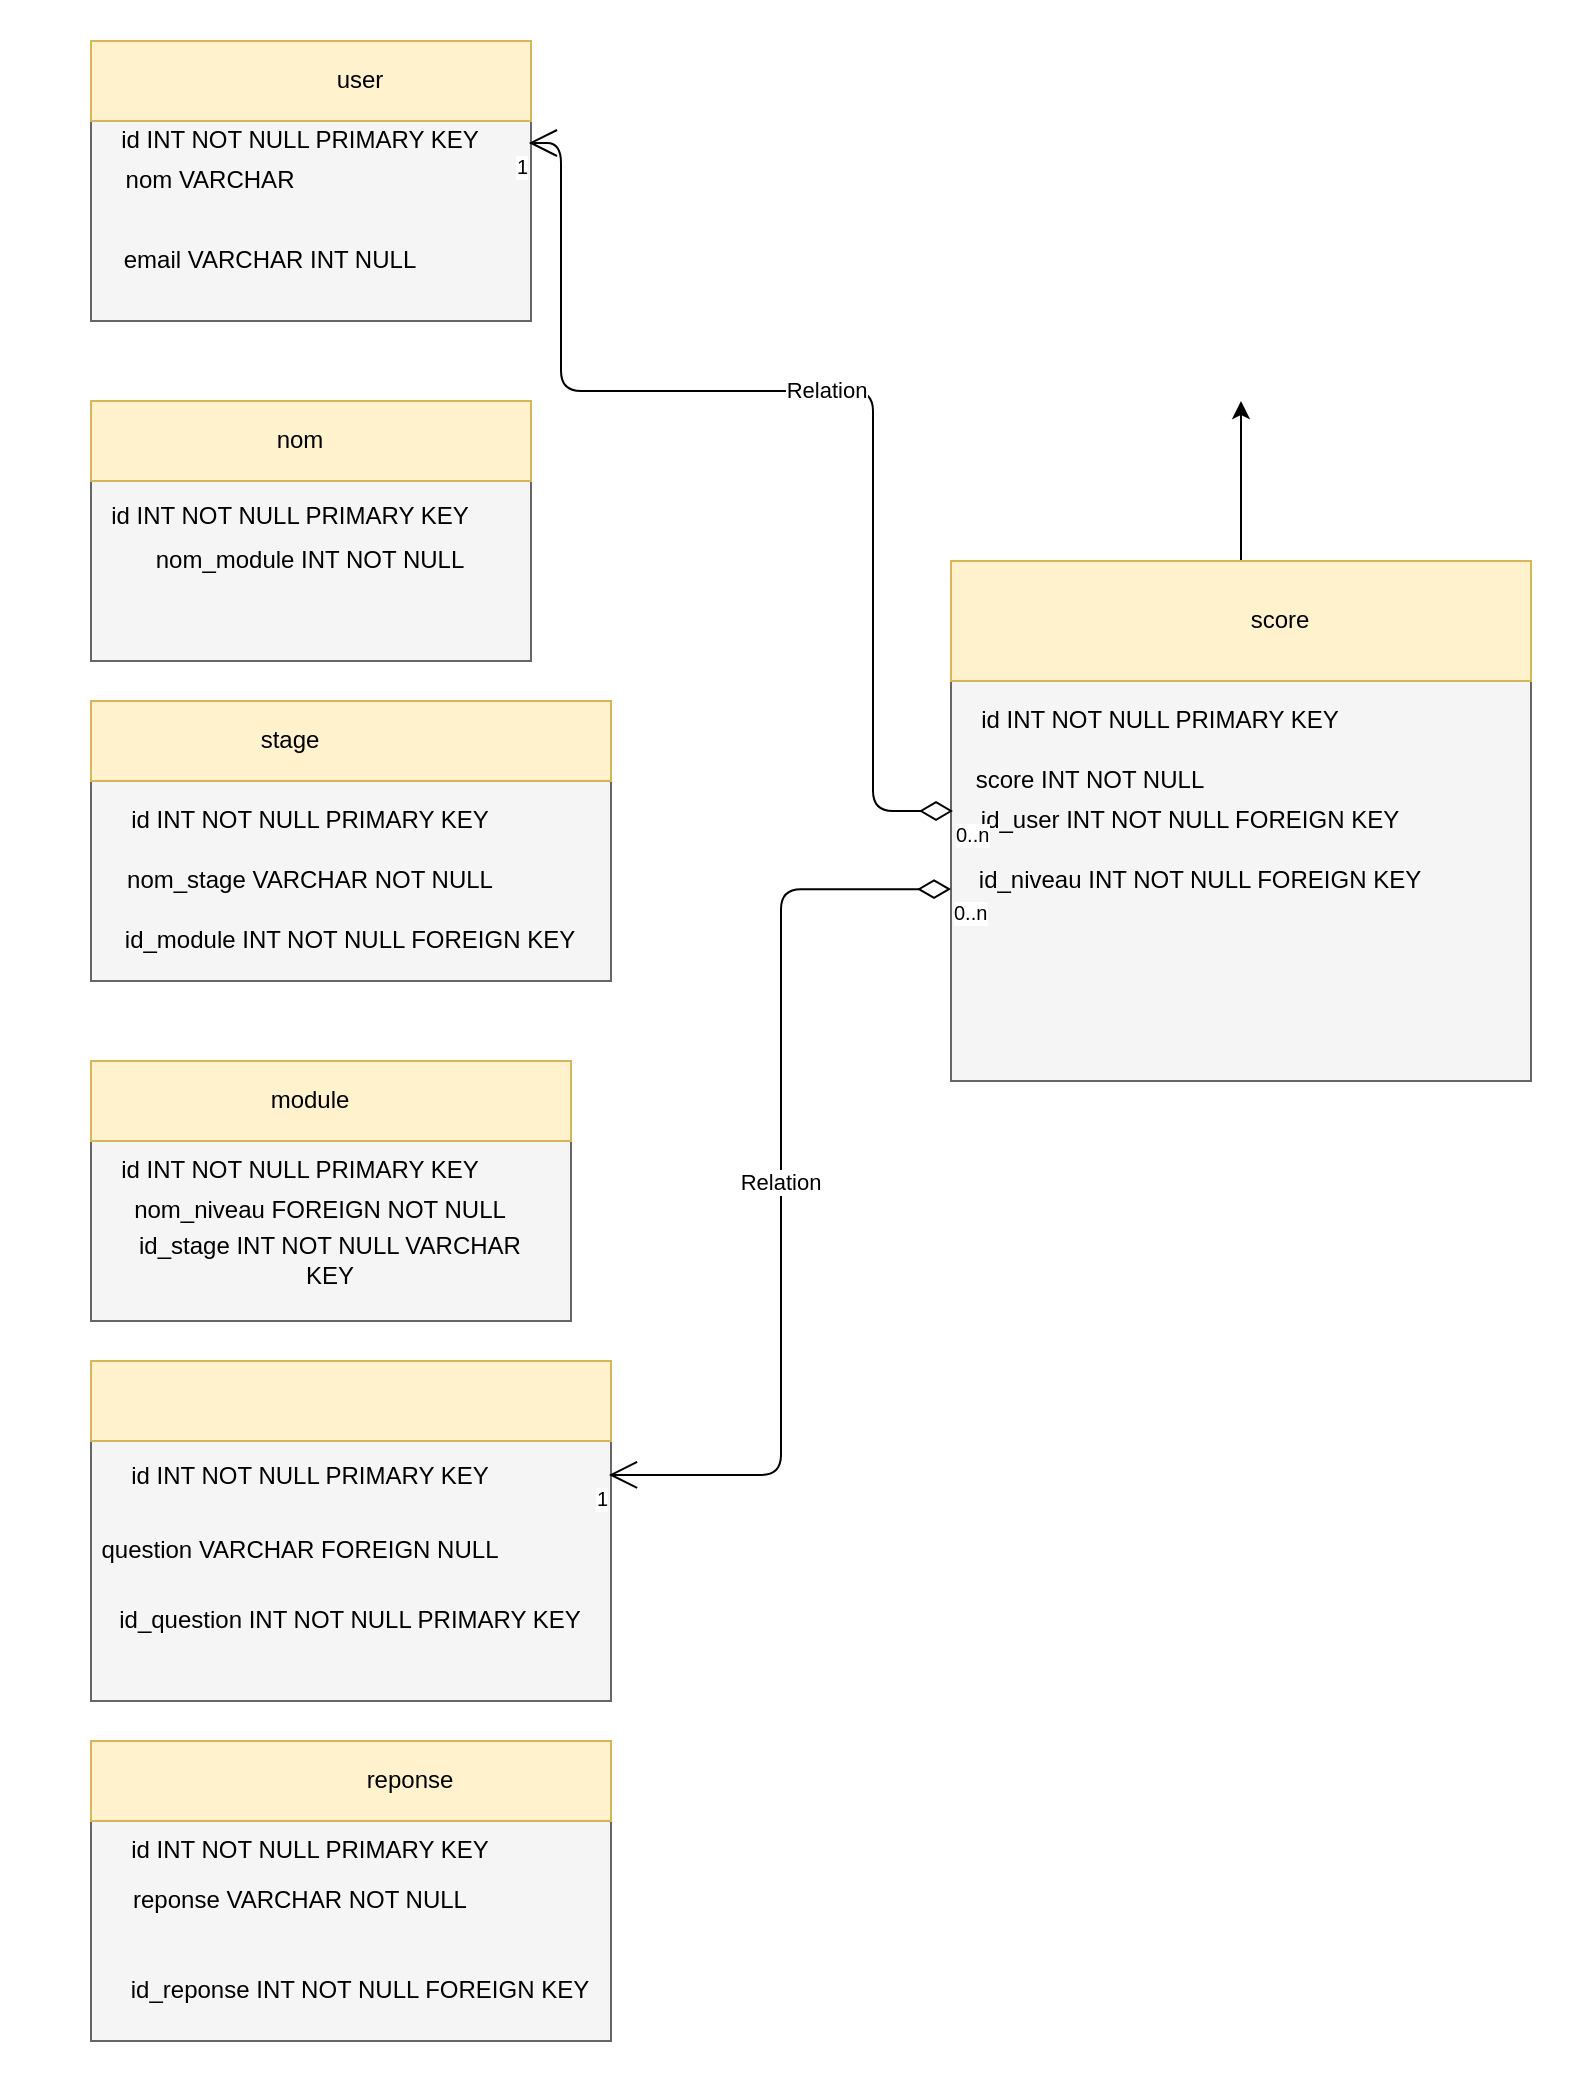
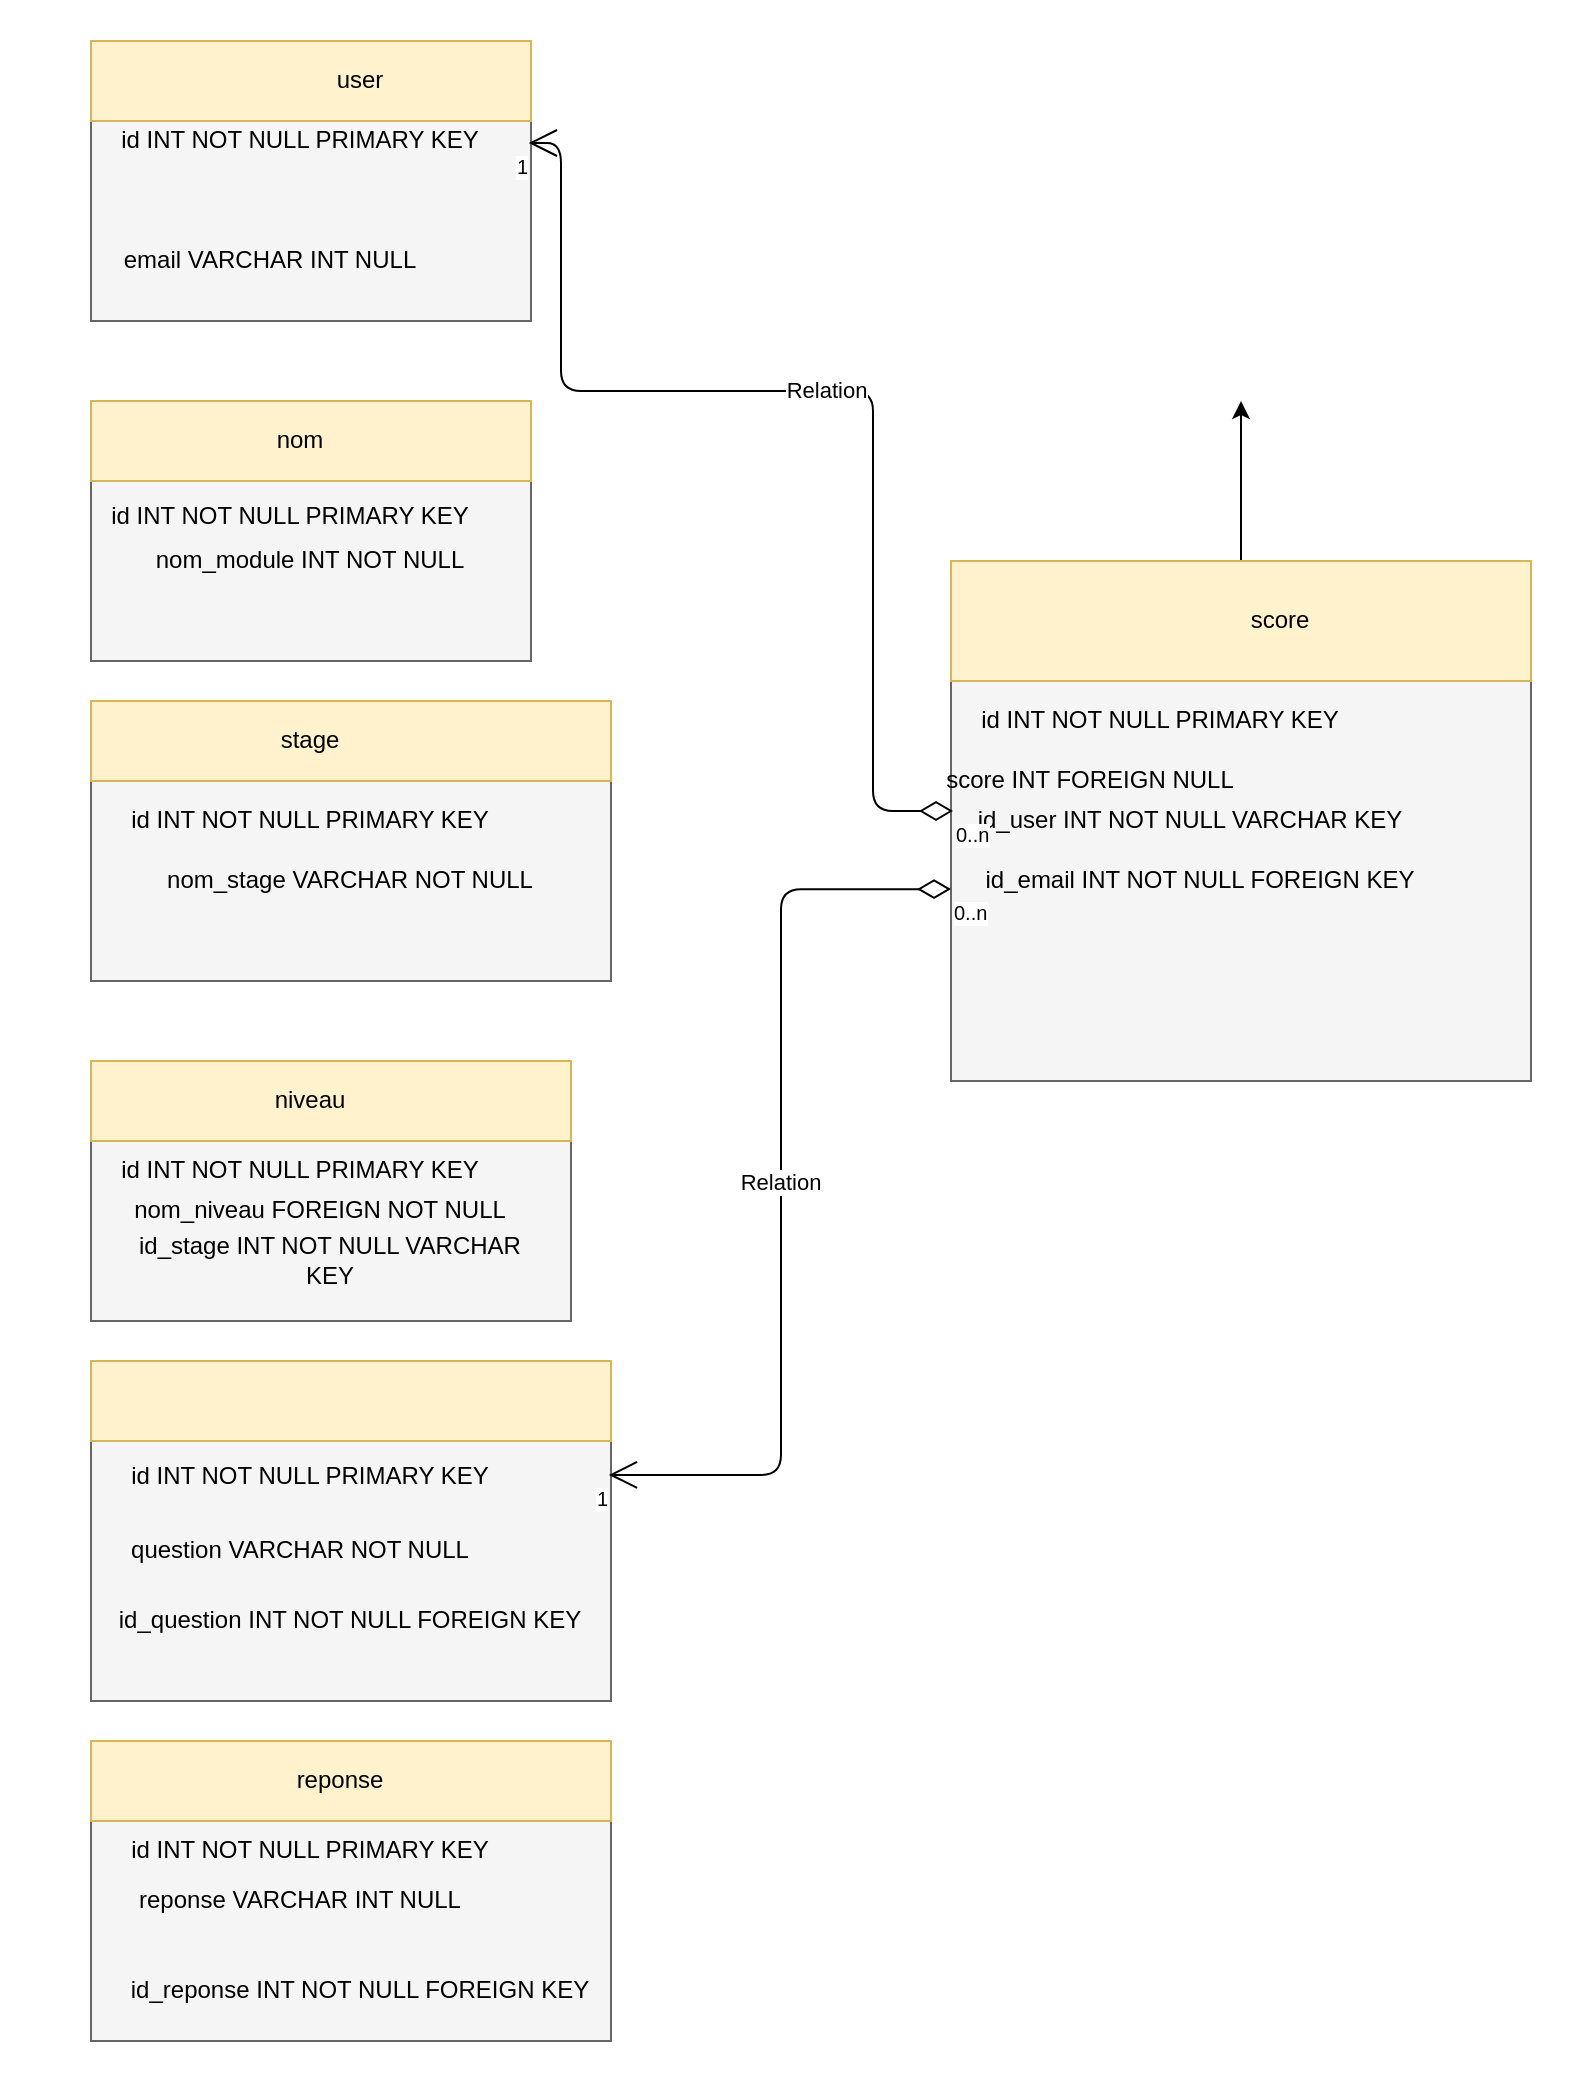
node "nom VARCHAR": removed
node "stage": moved (291, 741) -> (311, 741)
node "score INT NOT NULL": label "score INT NOT NULL" -> "score INT FOREIGN NULL"
node "id_user INT NOT NULL FOREIGN KEY": label "id_user INT NOT NULL FOREIGN KEY" -> "id_user INT NOT NULL VARCHAR KEY"
node "nom_stage VARCHAR NOT NULL": moved (311, 881) -> (351, 881)
node "id_niveau INT NOT NULL FOREIGN KEY": label "id_niveau INT NOT NULL FOREIGN KEY" -> "id_email INT NOT NULL FOREIGN KEY"
node "id_module INT NOT NULL FOREIGN KEY": removed
node "module": label "module" -> "niveau"
node "question VARCHAR FOREIGN NULL": label "question VARCHAR FOREIGN NULL" -> "question VARCHAR NOT NULL"
node "id_question INT NOT NULL PRIMARY KEY": label "id_question INT NOT NULL PRIMARY KEY" -> "id_question INT NOT NULL FOREIGN KEY"
node "reponse": moved (411, 1781) -> (341, 1781)
node "reponse VARCHAR NOT NULL": label "reponse VARCHAR NOT NULL" -> "reponse VARCHAR INT NULL"
